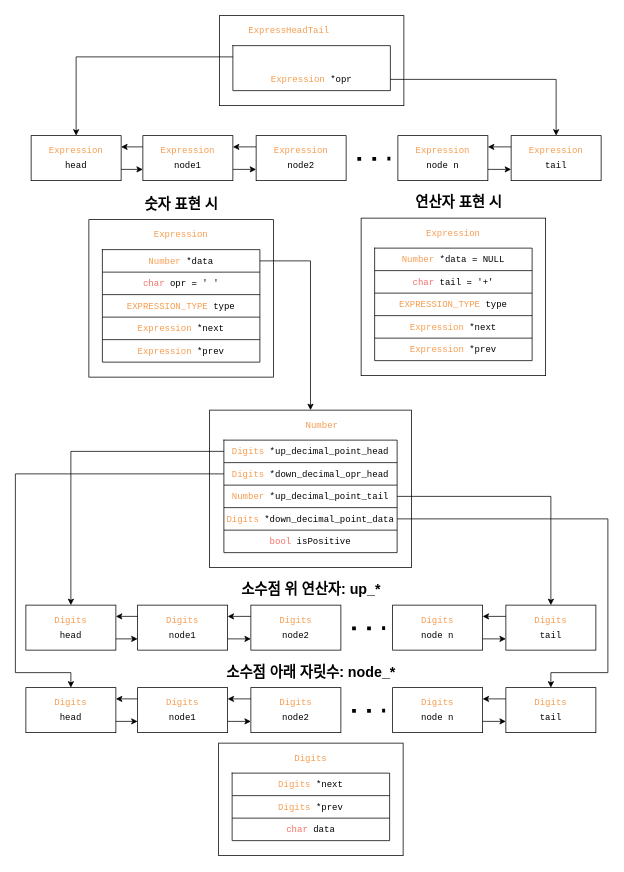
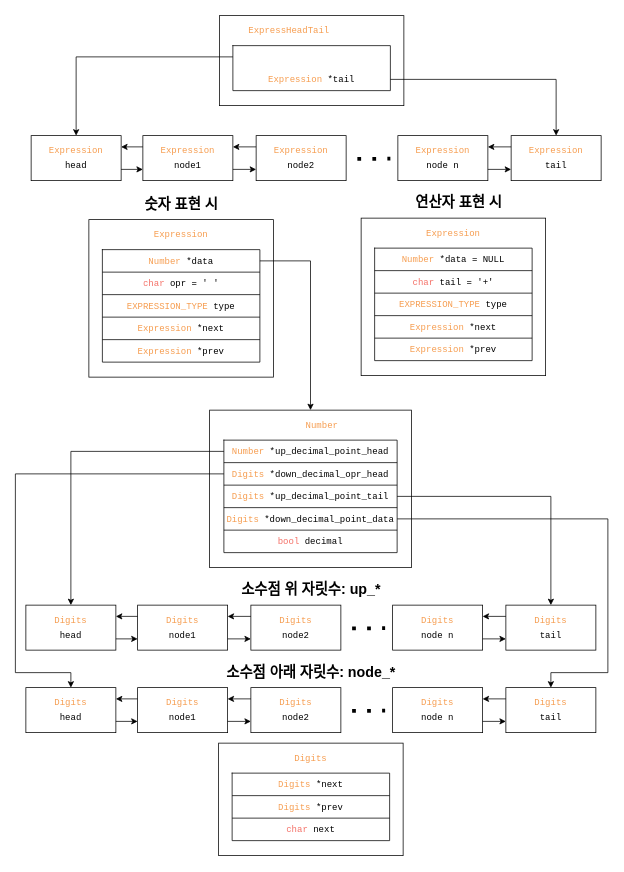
node "Expression *opr": label "Expression *opr" -> "Expression *tail"
node "Digits *up_decimal_point_head": label "Digits *up_decimal_point_head" -> "Number *up_decimal_point_head"
node "Number *up_decimal_point_tail": label "Number *up_decimal_point_tail" -> "Digits *up_decimal_point_tail"
node "bool isPositive": label "bool isPositive" -> "bool decimal"
node "소수점 위 연산자: up_*": label "소수점 위 연산자: up_*" -> "소수점 위 자릿수: up_*"
node "char data": label "char data" -> "char next"
